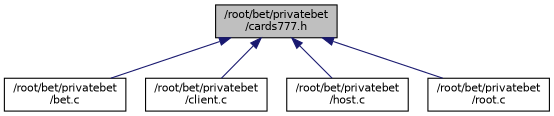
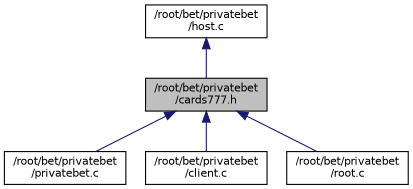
edge "/root/bet/privatebet /host.c" -> "/root/bet/privatebet /cards777.h": reversed
node "/root/bet/privatebet /bet.c": label "/root/bet/privatebet /bet.c" -> "/root/bet/privatebet /privatebet.c"
